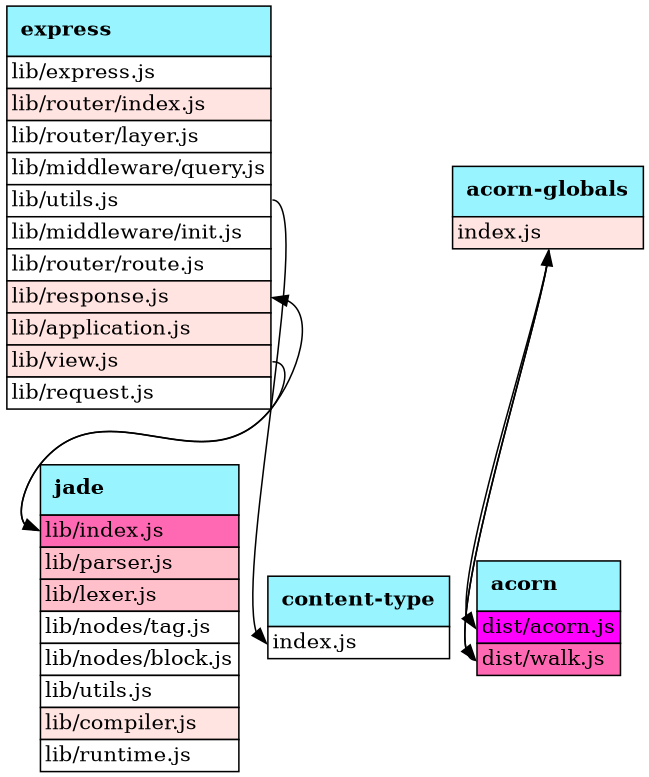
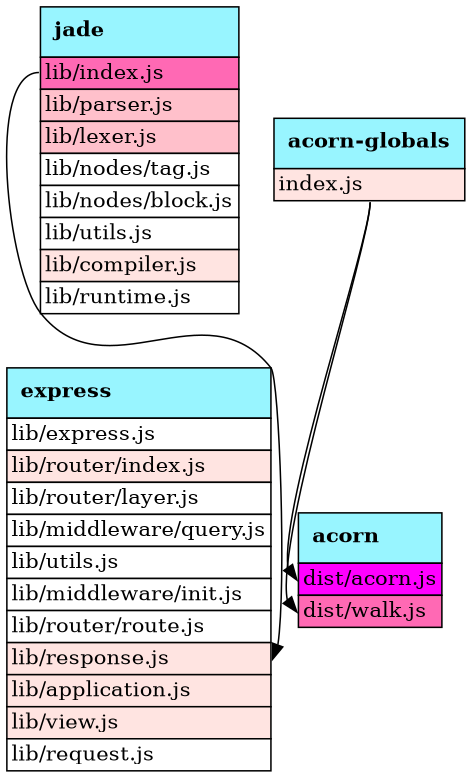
edge "express" -> "jade": removed
edge "acorn" -> "acorn-globals": removed
node "content-type": removed
